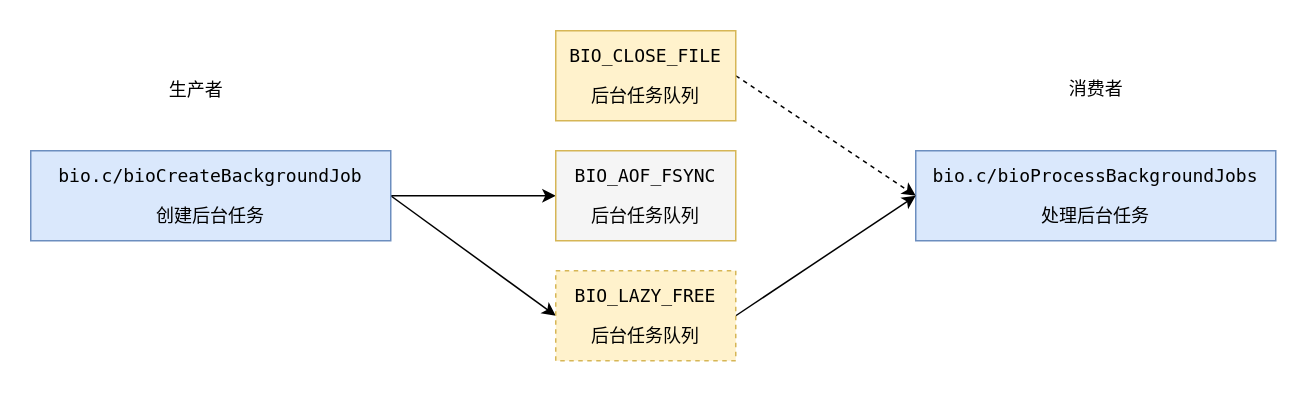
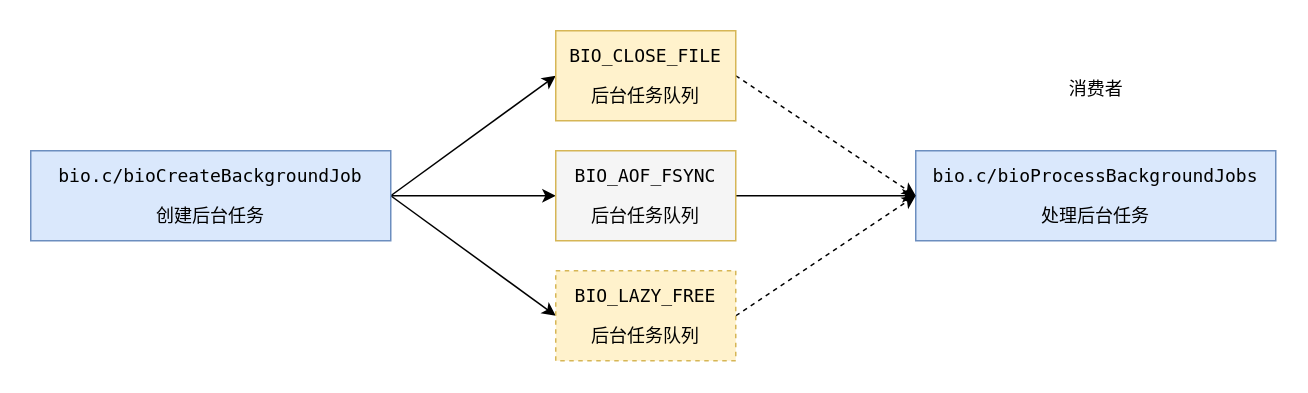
node "生产者": removed
edge "bio.c/bioCreateBackgroundJob创建后台任务" -> "BIO_CLOSE_FILE后台任务队列": added
edge "BIO_AOF_FSYNC后台任务队列" -> "bio.c/bioProcessBackgroundJobs处理后台任务": added
edge "BIO_LAZY_FREE后台任务队列" -> "bio.c/bioProcessBackgroundJobs处理后台任务": style solid -> dashed
